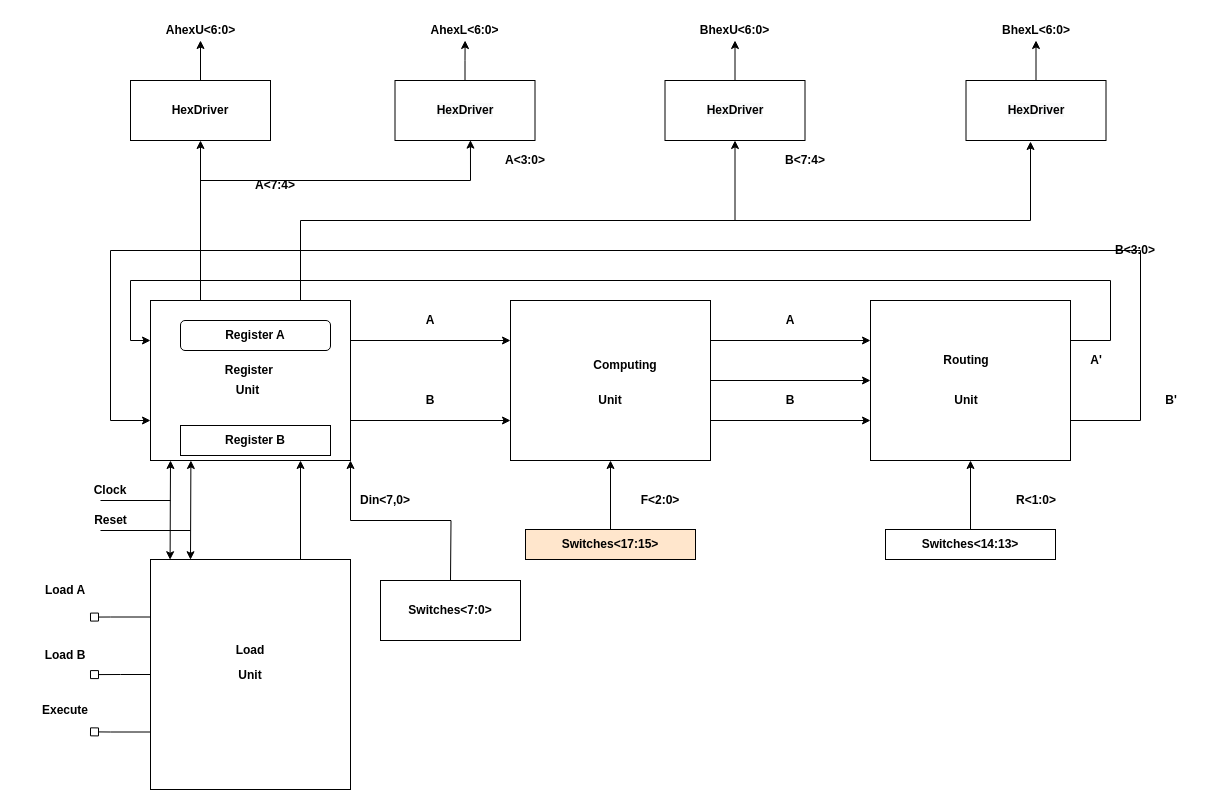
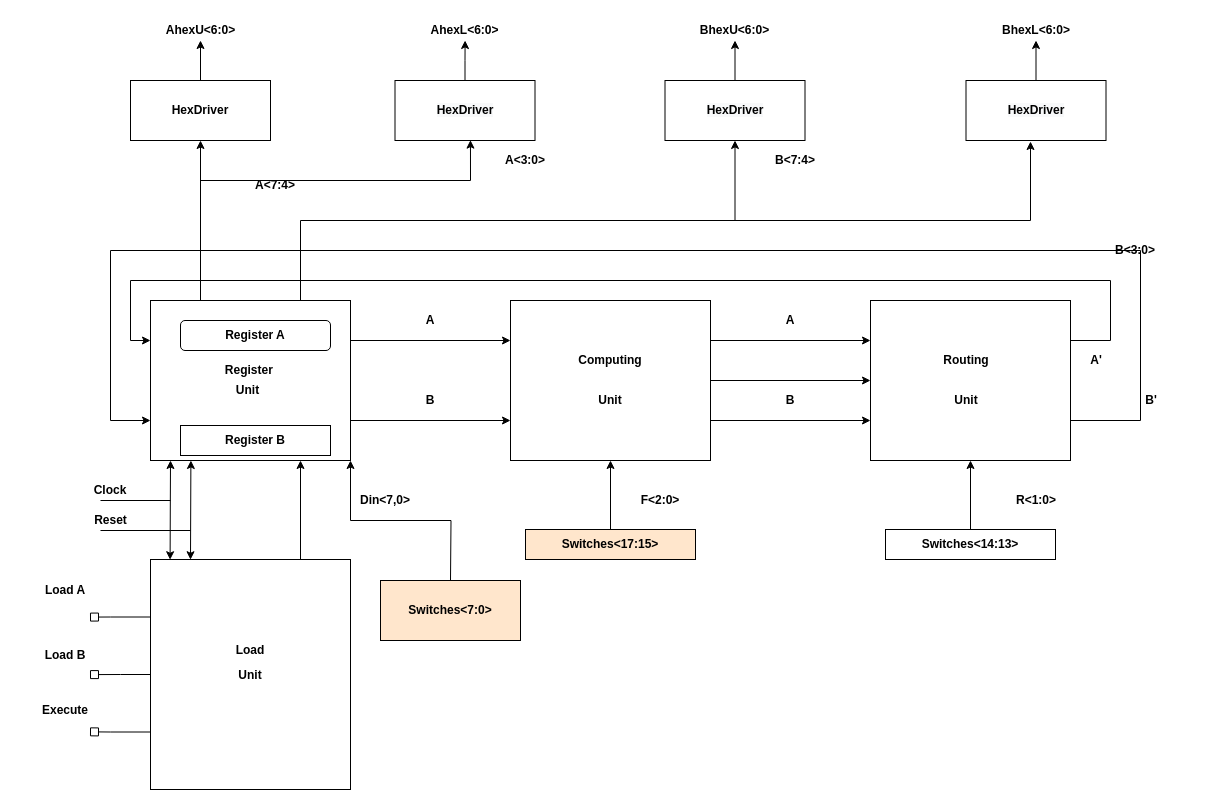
node "B<7:4>": moved (806, 161) -> (796, 161)
node "Computing": moved (626, 366) -> (611, 361)
node "B'": moved (1172, 401) -> (1152, 401)
node "Switches<7:0>": fillcolor #ffffff -> #ffe6cc
